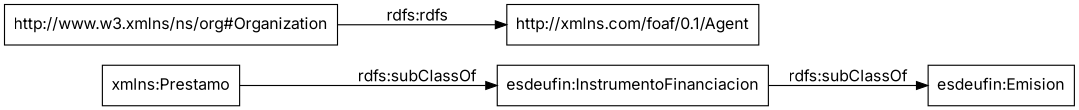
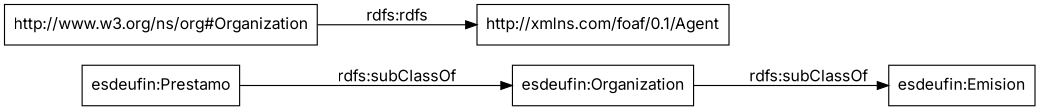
node "http://www.w3.xmlns/ns/org#Organization": label "http://www.w3.xmlns/ns/org#Organization" -> "http://www.w3.org/ns/org#Organization"
node "xmlns:Prestamo": label "xmlns:Prestamo" -> "esdeufin:Prestamo"
node "esdeufin:InstrumentoFinanciacion": label "esdeufin:InstrumentoFinanciacion" -> "esdeufin:Organization"
